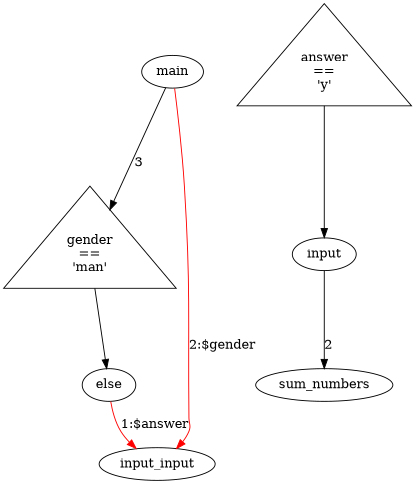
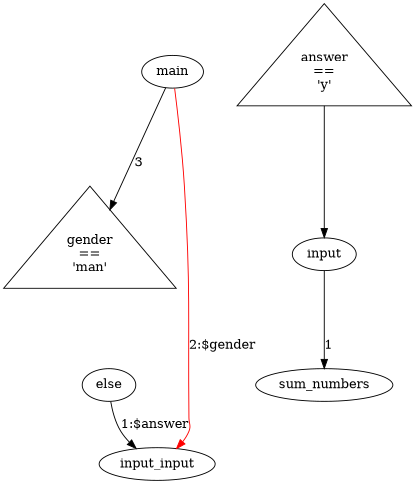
edge "gender == 'man'" -> "else": removed
edge "input" -> "sum_numbers": label "2" -> "1"
edge "else" -> "input_input": color red -> black
